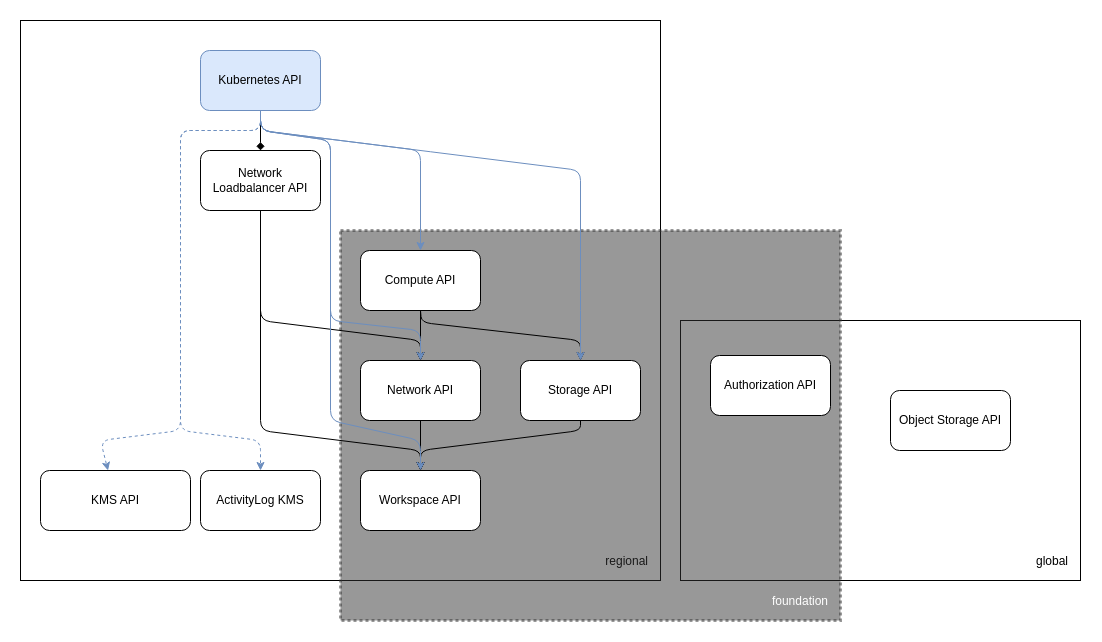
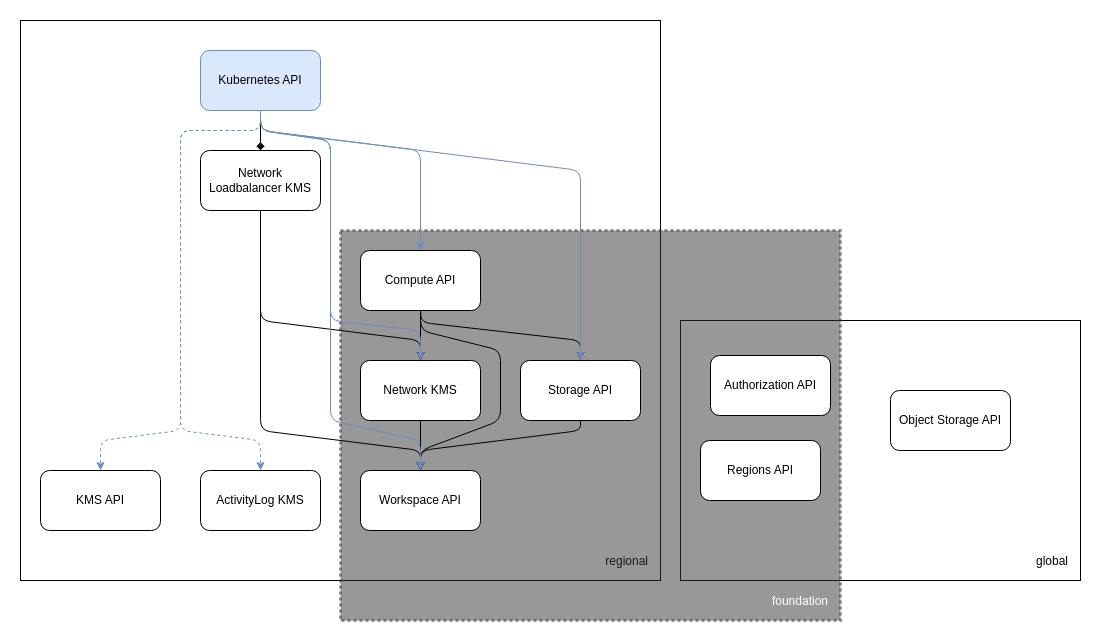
node "Network Loadbalancer API": label "Network Loadbalancer API" -> "Network Loadbalancer KMS"
edge "Compute API" -> "Workspace API": added
node "Network API": label "Network API" -> "Network KMS"
node "Regions API": added
node "KMS API": size 150x60 -> 120x60
